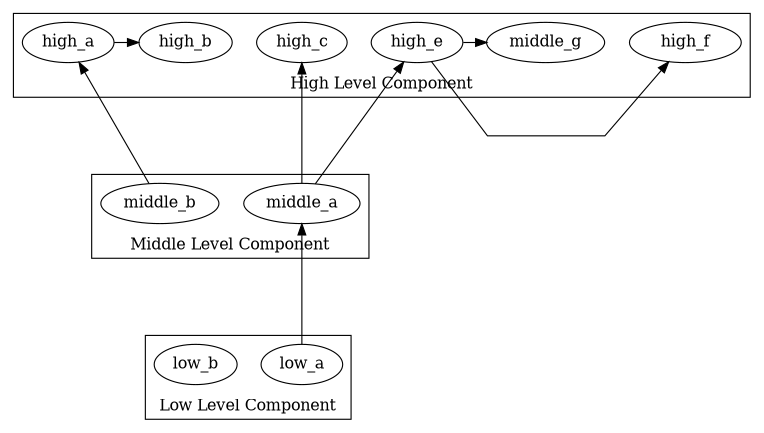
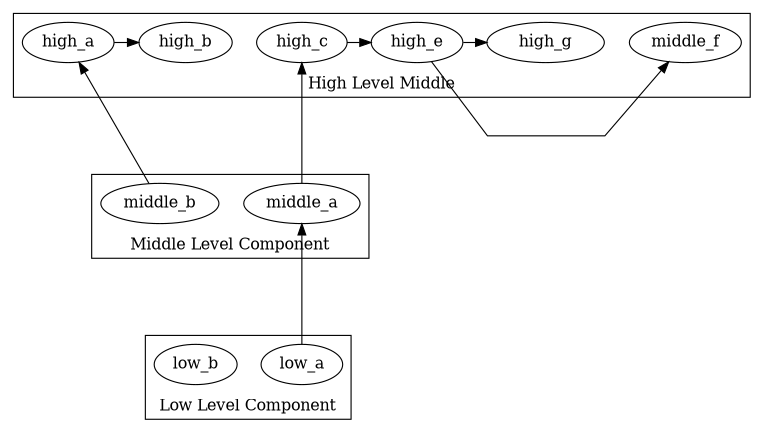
node "middle_g": label "middle_g" -> "high_g"
node "high_f": label "high_f" -> "middle_f"
cluster "High Level Component": label "High Level Component" -> "High Level Middle"
edge "middle_a" -> "high_e": now "high_c" -> "high_e"
